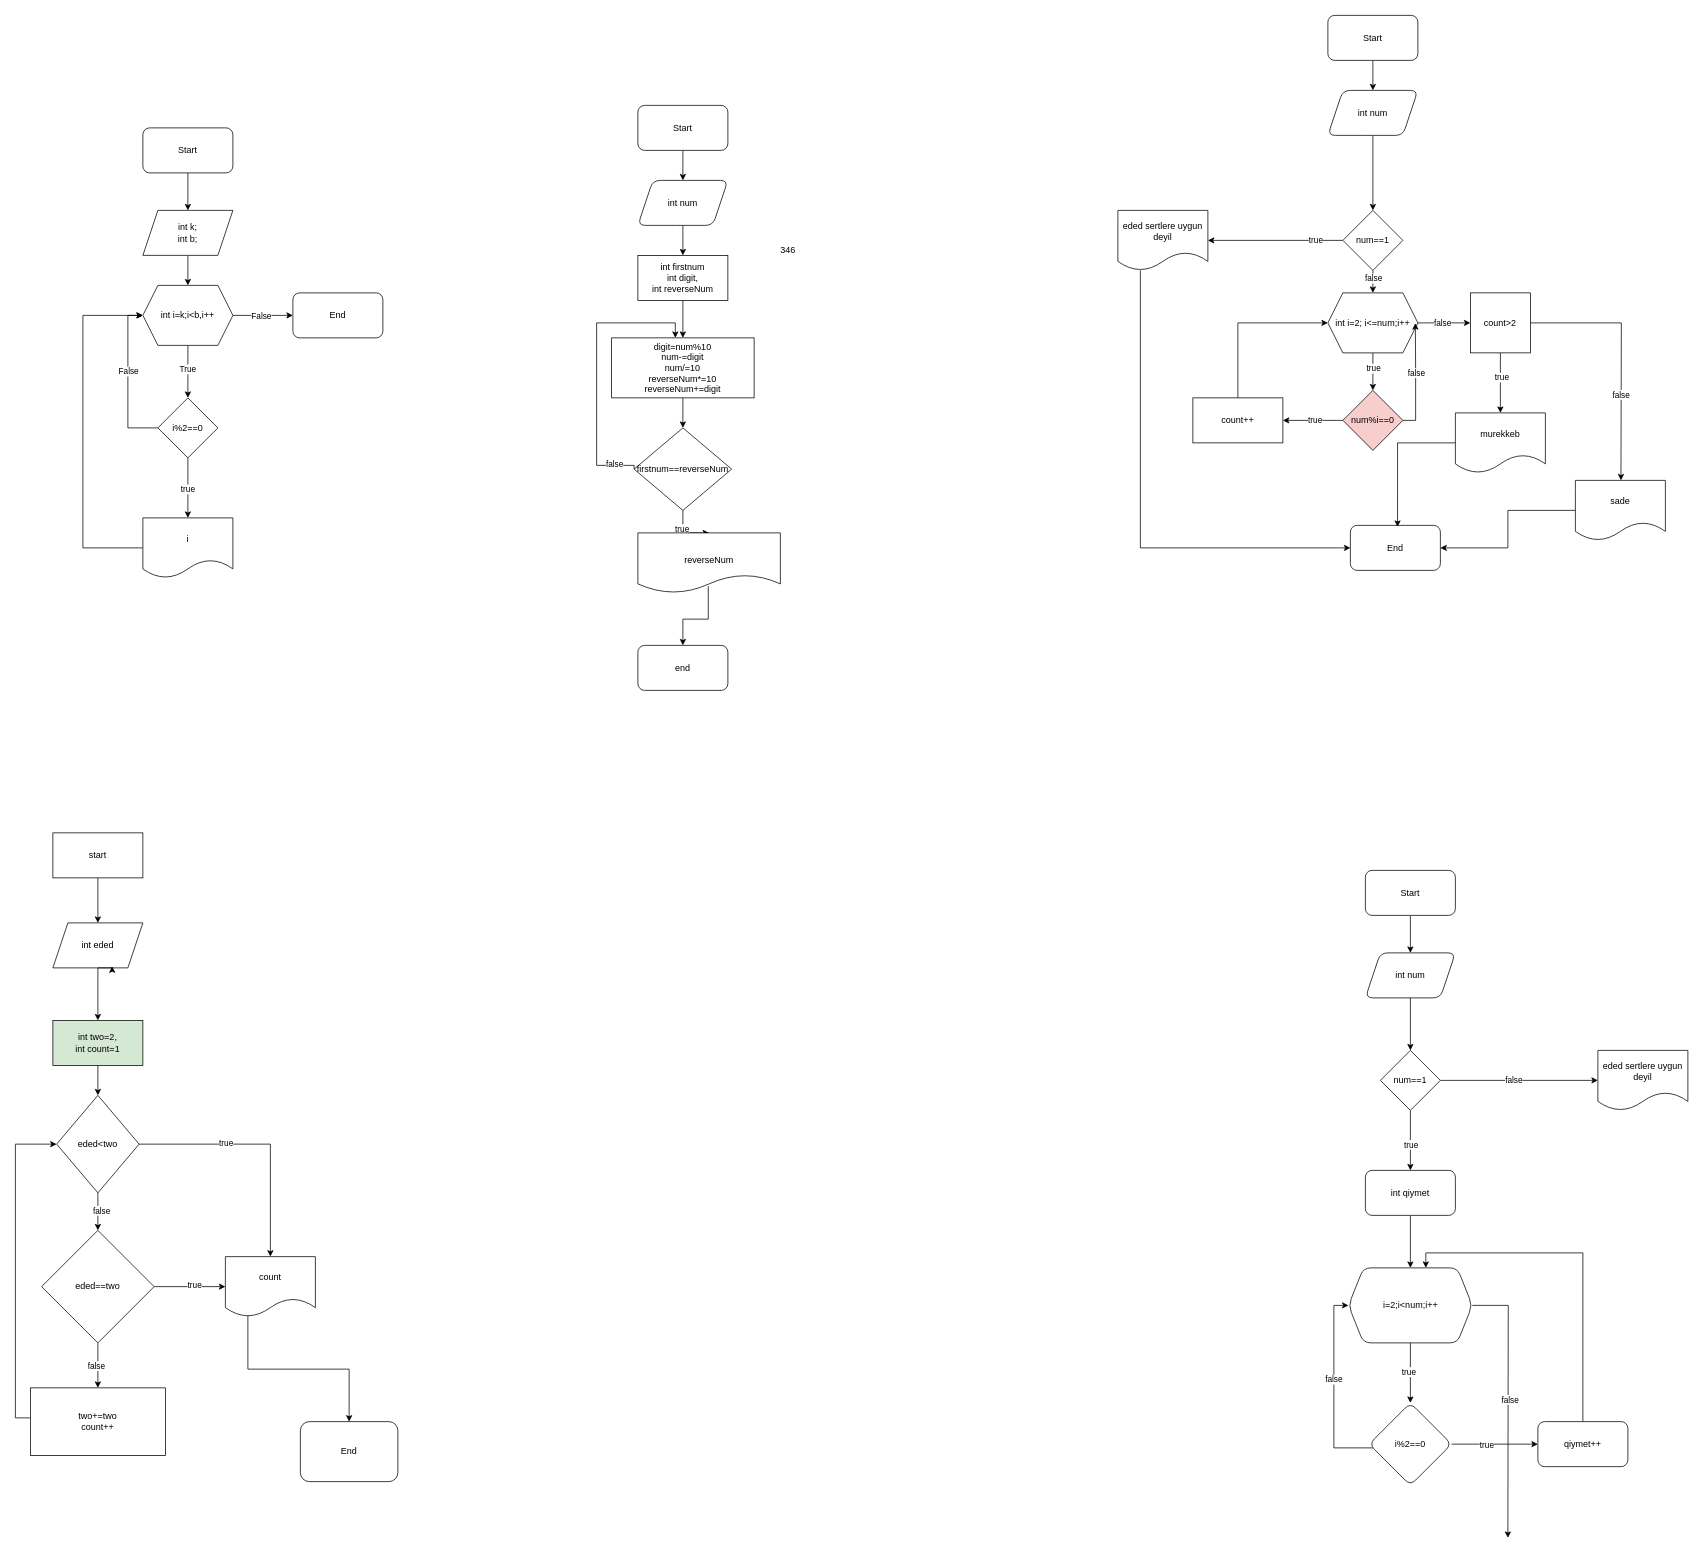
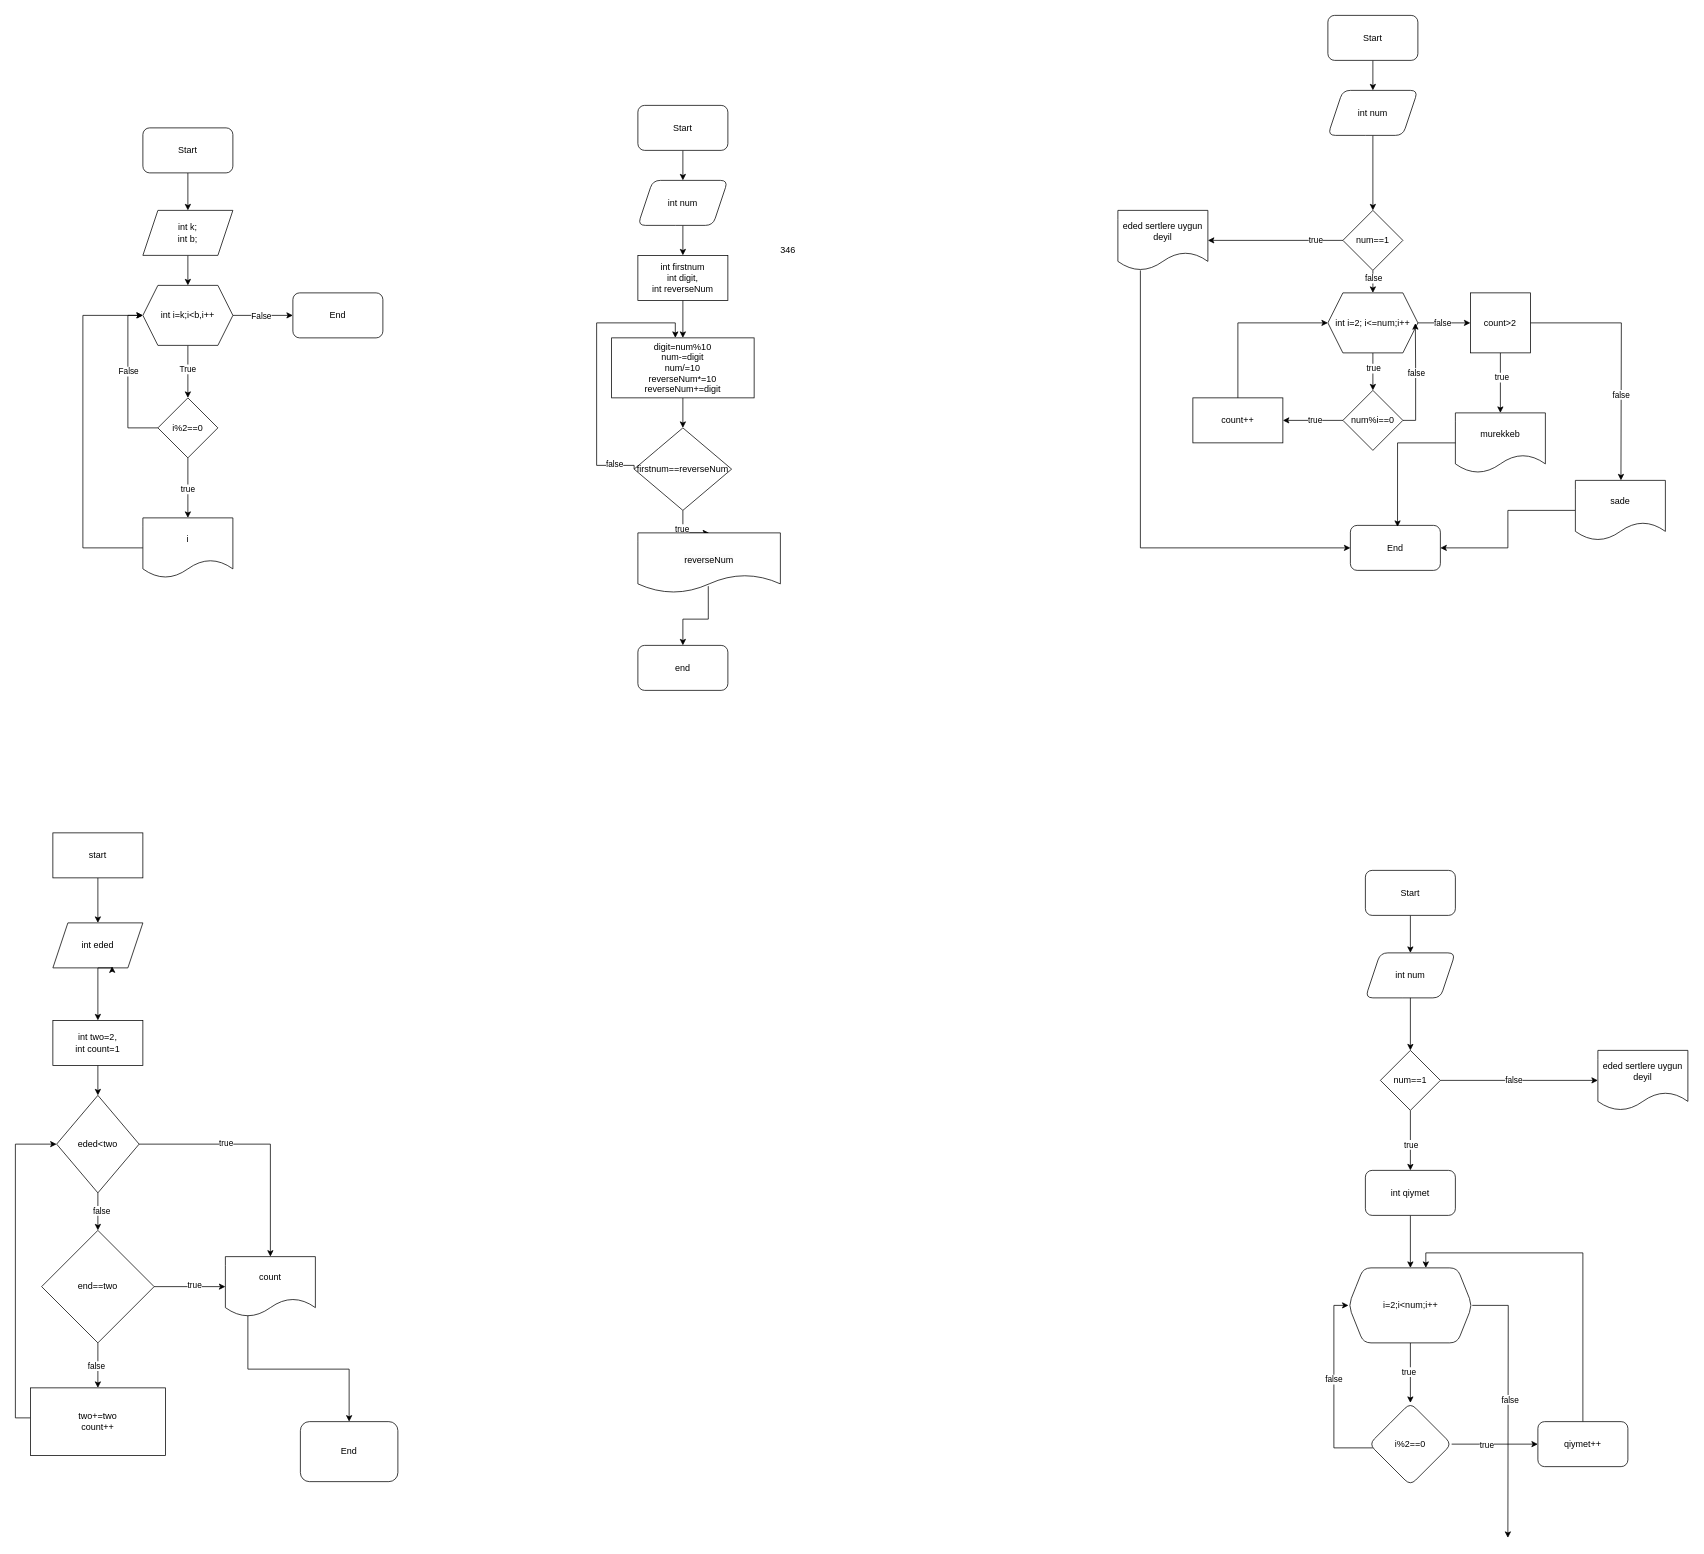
node "num%i==0": fillcolor #f8cecc -> #ffffff
node "int two=2, int count=1": fillcolor #d5e8d4 -> #ffffff
node "eded==two": label "eded==two" -> "end==two"
